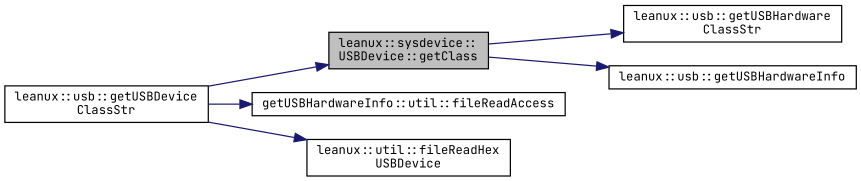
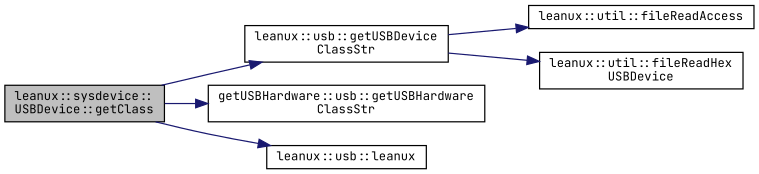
node "leanux::usb::getUSBHardware ClassStr": label "leanux::usb::getUSBHardware ClassStr" -> "getUSBHardware::usb::getUSBHardware ClassStr"
edge "leanux::usb::getUSBDevice ClassStr" -> "leanux::sysdevice:: USBDevice::getClass": reversed
node "leanux::usb::getUSBHardwareInfo": label "leanux::usb::getUSBHardwareInfo" -> "leanux::usb::leanux"
node "getUSBHardwareInfo::util::fileReadAccess": label "getUSBHardwareInfo::util::fileReadAccess" -> "leanux::util::fileReadAccess"
